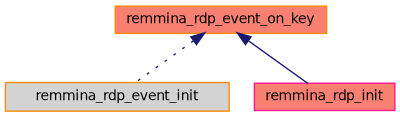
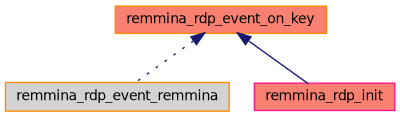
node "remmina_rdp_event_init": label "remmina_rdp_event_init" -> "remmina_rdp_event_remmina"
